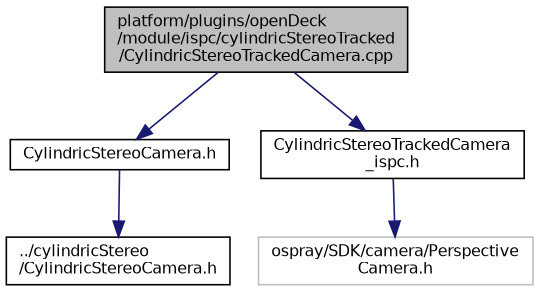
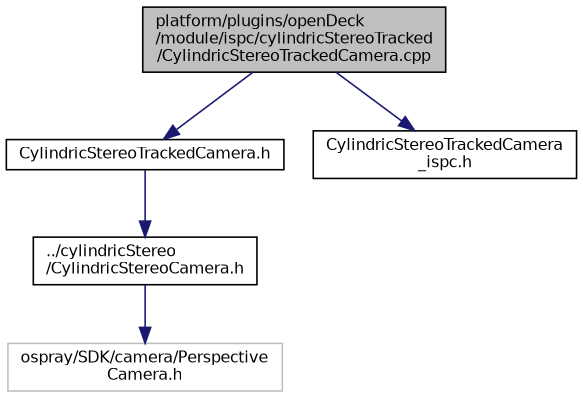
node "CylindricStereoCamera.h": label "CylindricStereoCamera.h" -> "CylindricStereoTrackedCamera.h"
edge "CylindricStereoTrackedCamera _ispc.h" -> "ospray/SDK/camera/Perspective Camera.h": now "../cylindricStereo /CylindricStereoCamera.h" -> "ospray/SDK/camera/Perspective Camera.h"
